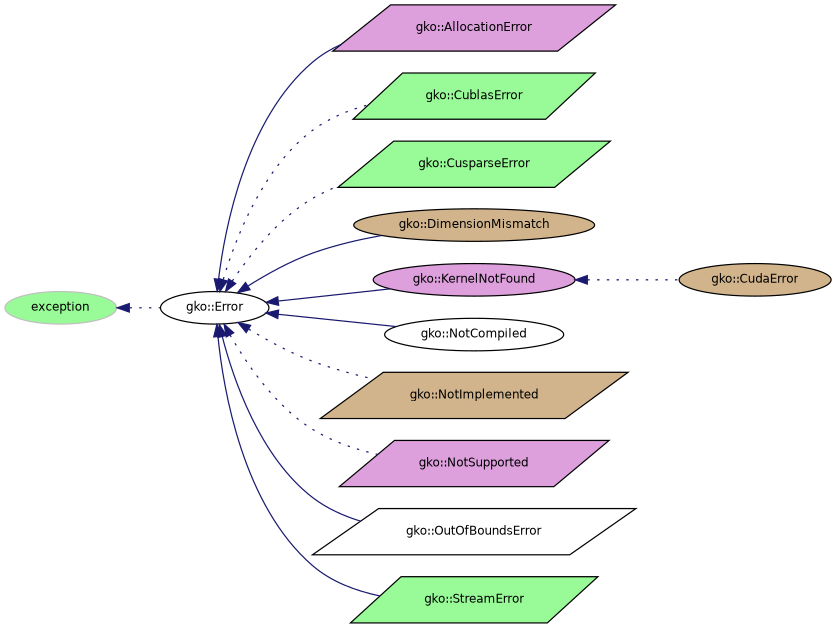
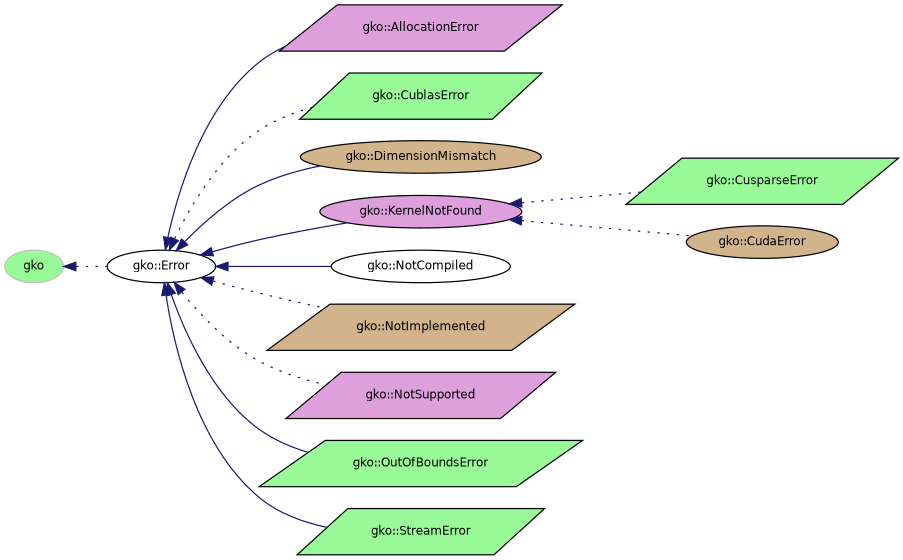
edge "gko::CusparseError" -> "gko::Error": now "gko::CusparseError" -> "gko::KernelNotFound"
node "exception": label "exception" -> "gko"
node "gko::OutOfBoundsError": fillcolor white -> palegreen
